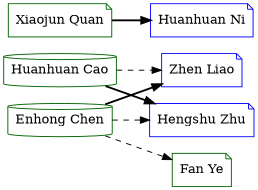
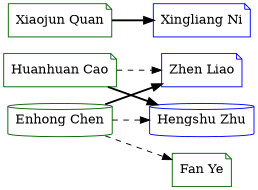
node "Huanhuan Ni": label "Huanhuan Ni" -> "Xingliang Ni"
node "Huanhuan Cao": shape cylinder -> note
node "Hengshu Zhu": shape note -> cylinder
